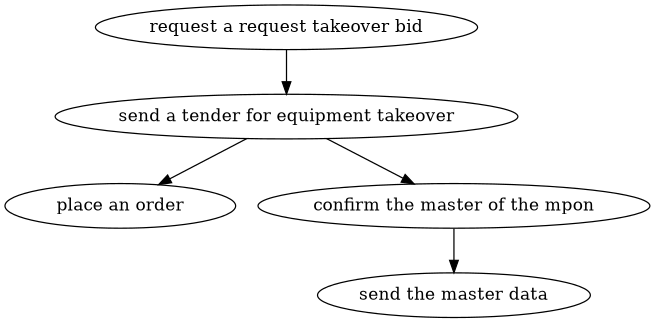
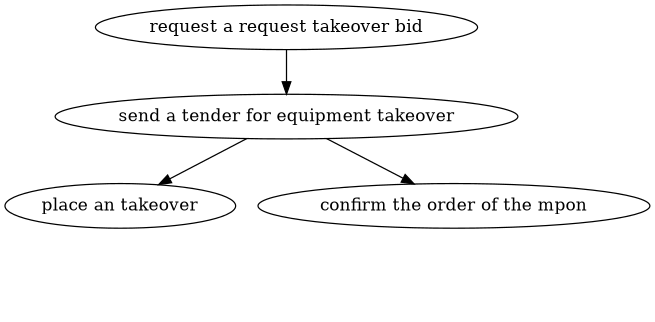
node "place an order": label "place an order" -> "place an takeover"
node "confirm the master of the mpon": label "confirm the master of the mpon" -> "confirm the order of the mpon"
node "send the master data": removed
